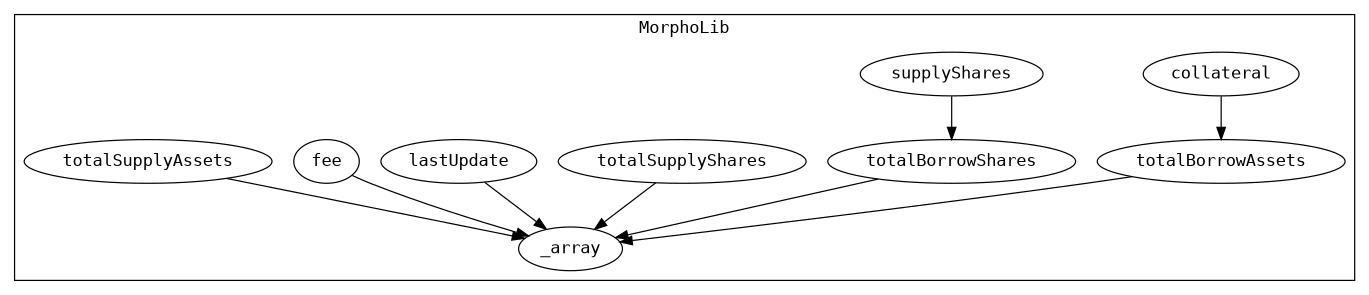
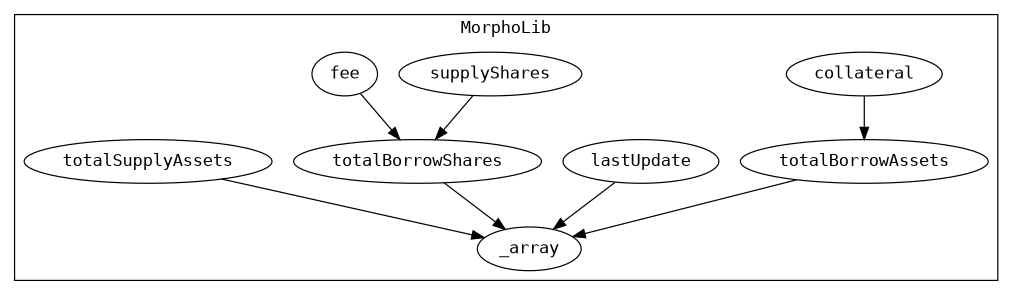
node "totalSupplyShares": removed
edge "fee" -> "_array": now "fee" -> "totalBorrowShares"
